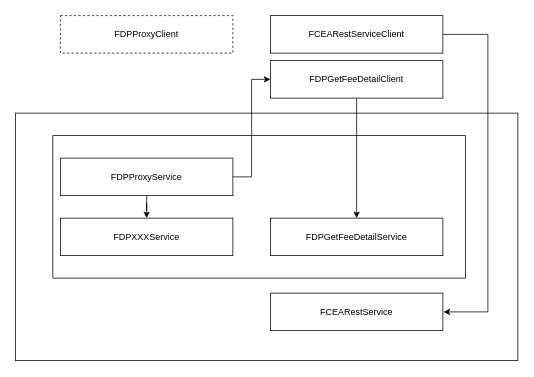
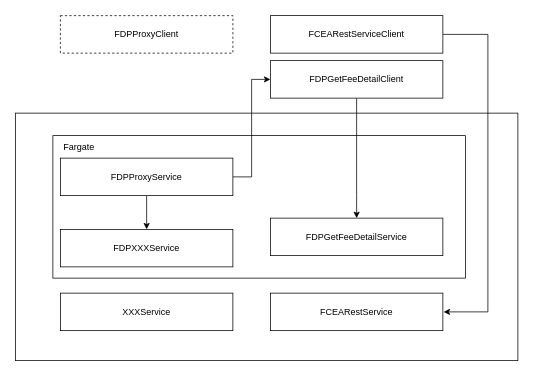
node "Fargate": added
node "FDPXXXService": moved (147, 237) -> (147, 248)
node "XXXService": added
